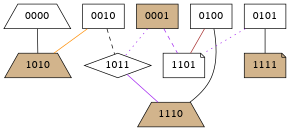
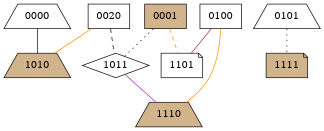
node "0010": label "0010" -> "0020"
node "0101": shape box -> trapezium
edge "0001" -- "1101": color purple -> darkorange
edge "0101" -- "1101": removed
edge "0101" -- "1111": style solid -> dotted
edge "0001" -- "1011": color purple -> black
edge "0100" -- "1110": color black -> darkorange
